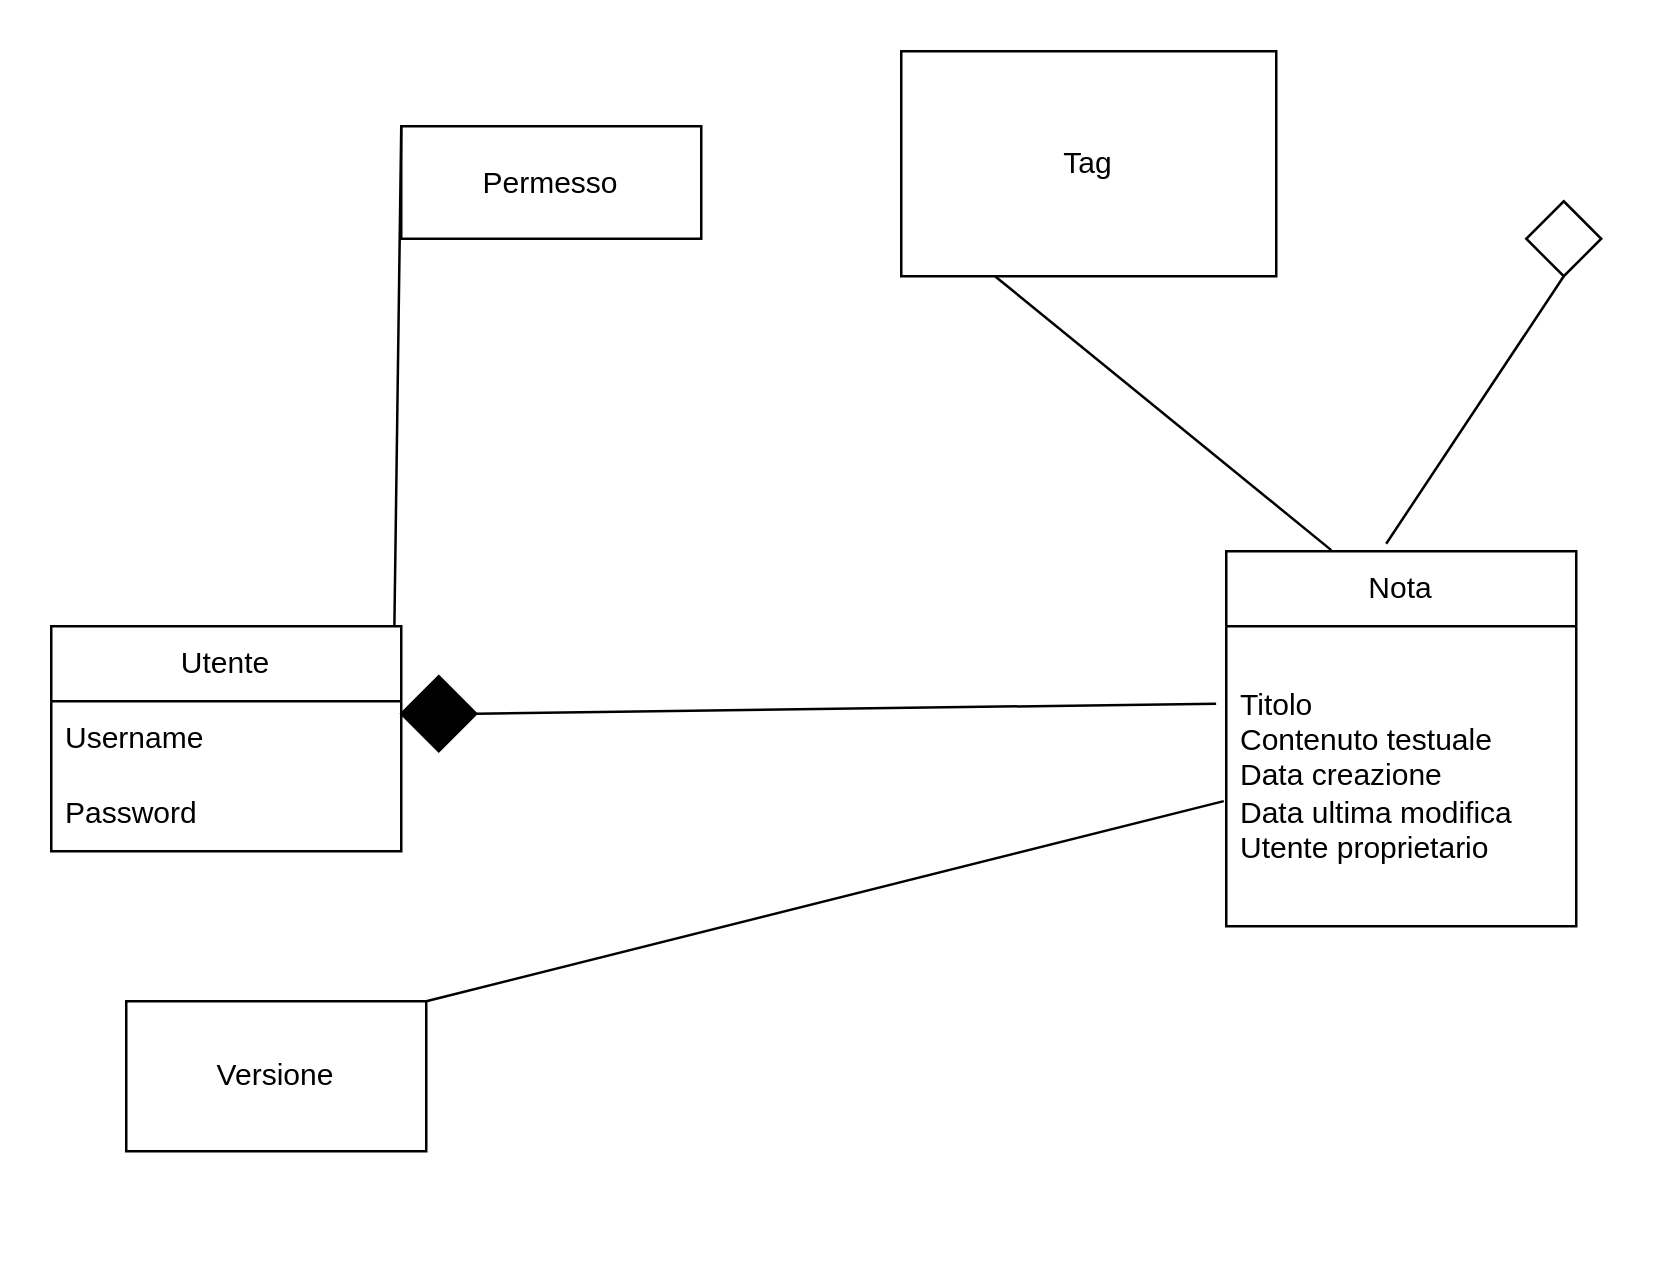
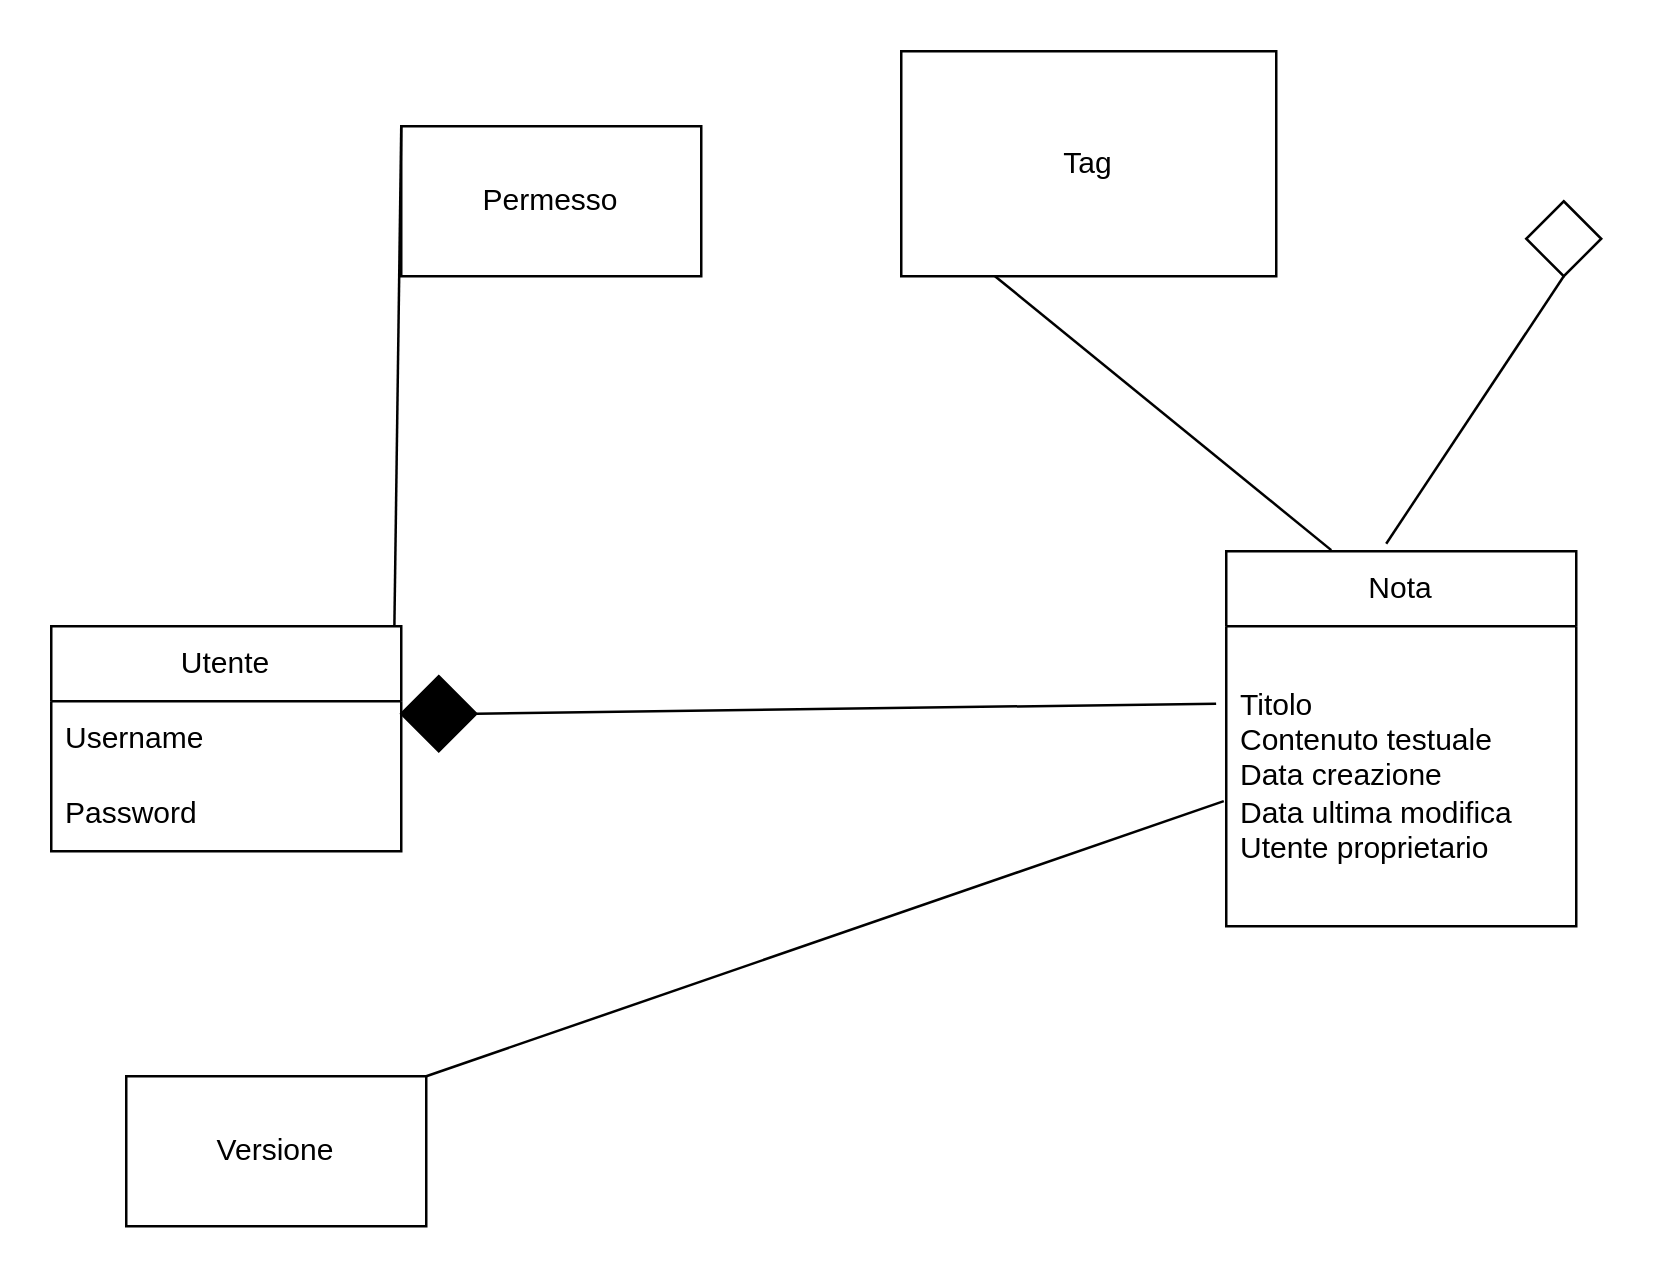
node "Permesso": size 300x113 -> 300x150
node "Versione": moved (276, 1076) -> (276, 1151)
